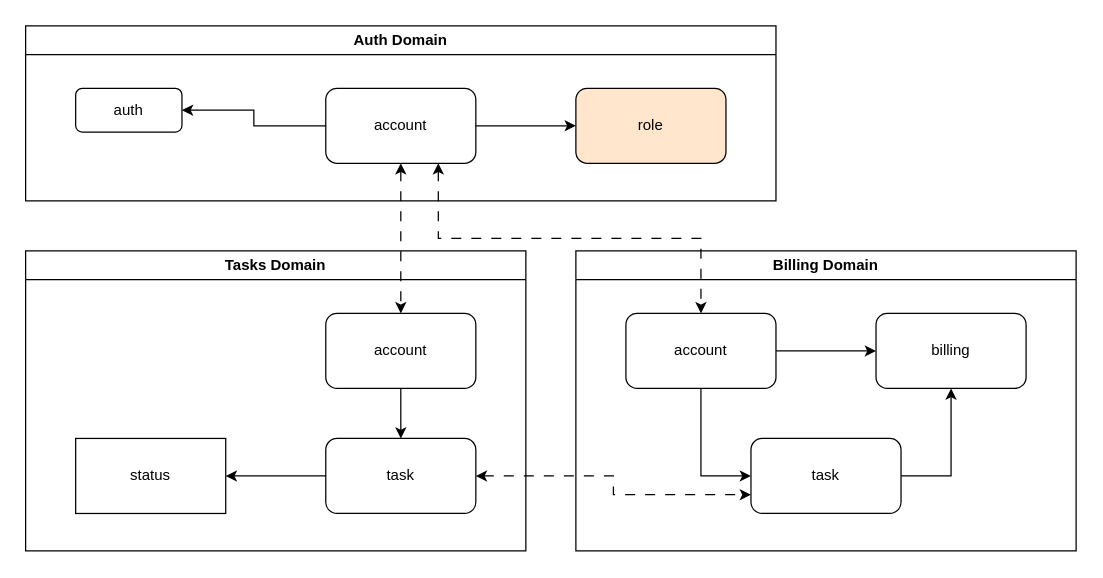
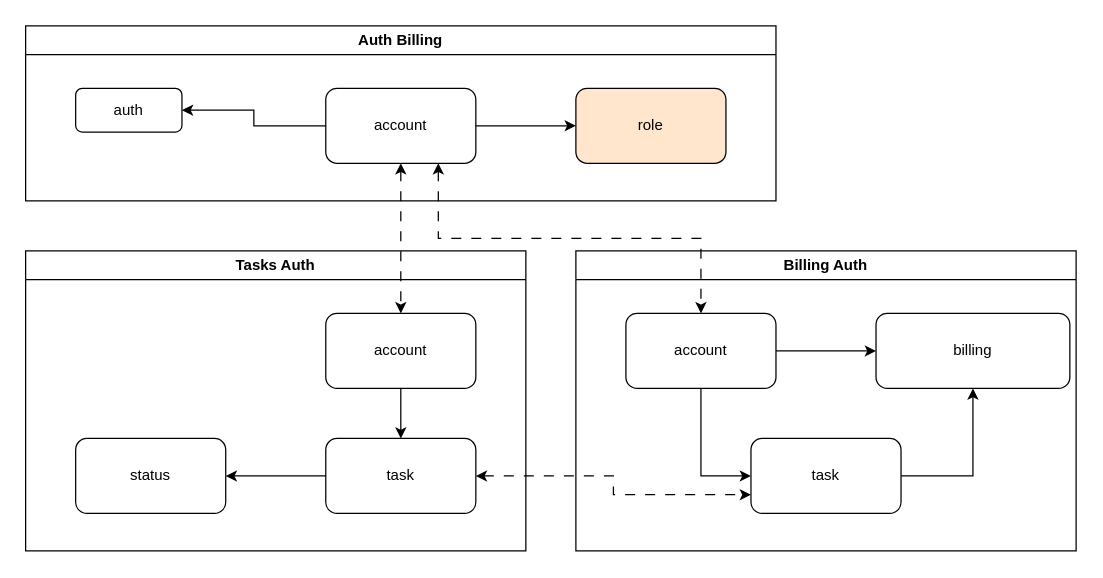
node "Auth Domain": label "Auth Domain" -> "Auth Billing"
node "Tasks Domain": label "Tasks Domain" -> "Tasks Auth"
node "Billing Domain": label "Billing Domain" -> "Billing Auth"
node "billing": size 150x75 -> 194x75
node "status": shape rectangle -> rounded rectangle
